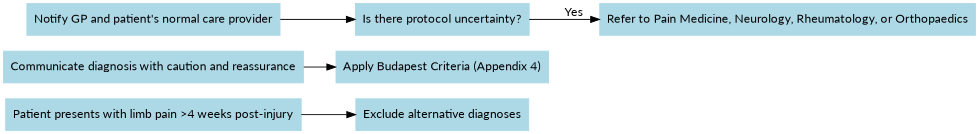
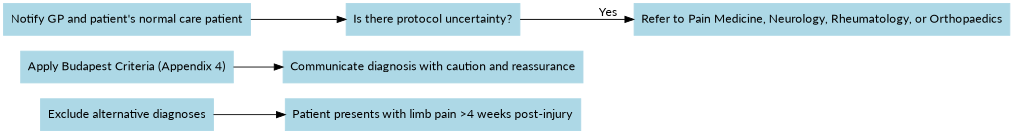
node "Notify GP and patient's normal care provider": label "Notify GP and patient's normal care provider" -> "Notify GP and patient's normal care patient"
edge "Communicate diagnosis with caution and reassurance" -> "Apply Budapest Criteria (Appendix 4)": reversed
edge "Patient presents with limb pain >4 weeks post-injury" -> "Exclude alternative diagnoses": reversed
